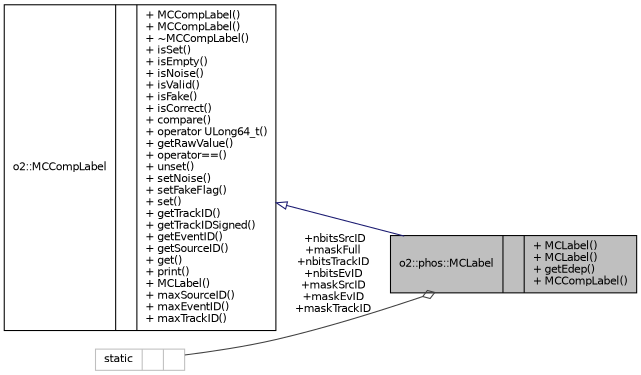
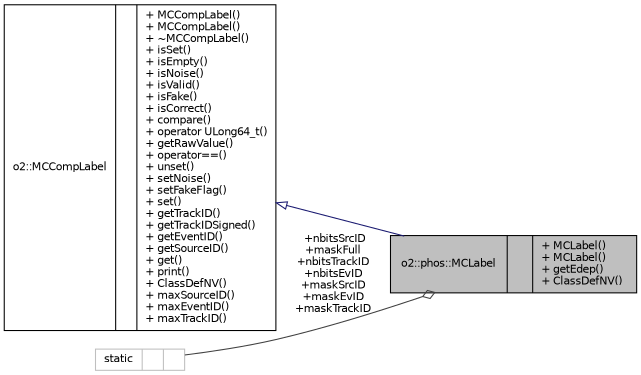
node "o2::phos::MCLabel": text "+ MCCompLabel()" -> "+ ClassDefNV()"
node "o2::MCCompLabel": text "+ MCLabel()" -> "+ ClassDefNV()"
